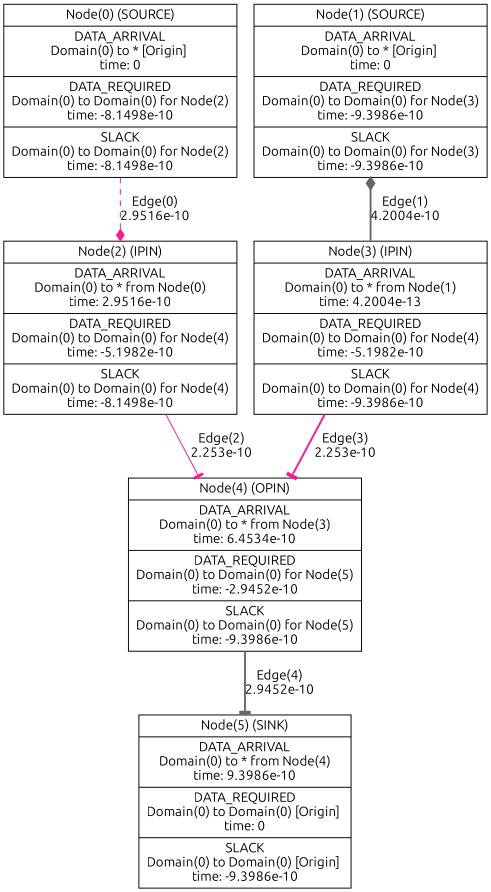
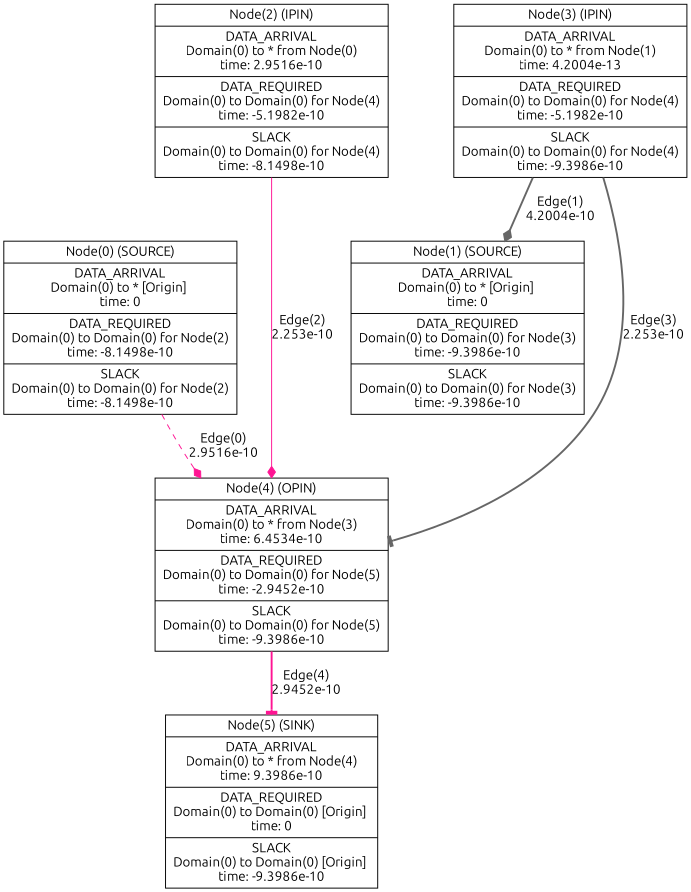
edge "Node(0) (SOURCE)" -> "Node(2) (IPIN)": now "Node(0) (SOURCE)" -> "Node(4) (OPIN)"
edge "Node(2) (IPIN)" -> "Node(4) (OPIN)": arrowhead tee -> diamond
edge "Node(3) (IPIN)" -> "Node(4) (OPIN)": color deeppink -> gray40
edge "Node(4) (OPIN)" -> "Node(5) (SINK)": color gray40 -> deeppink
